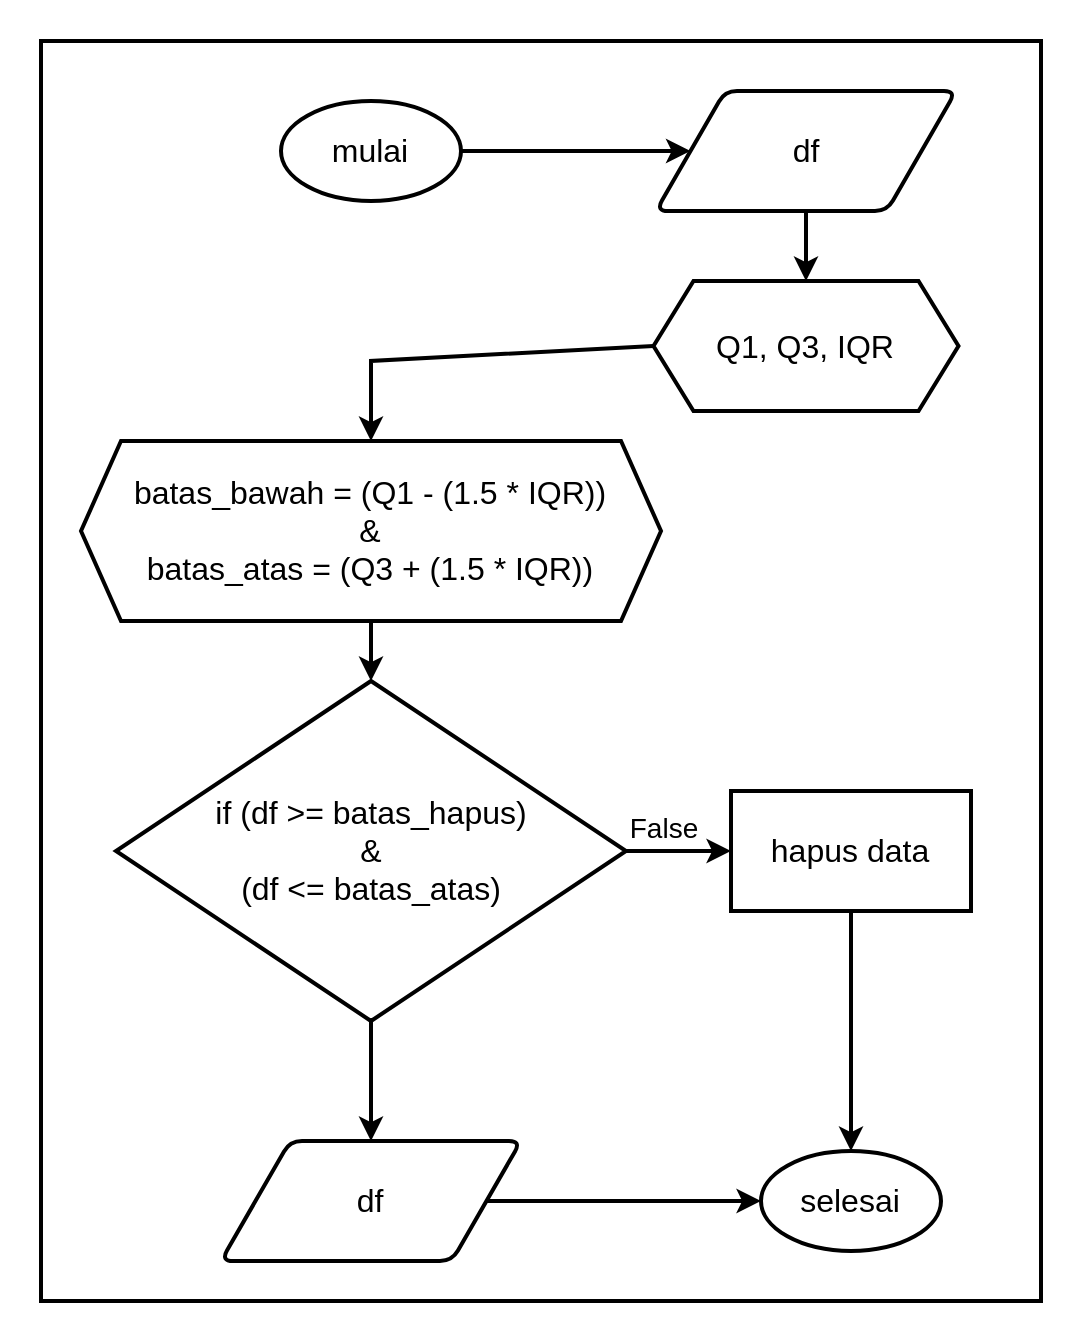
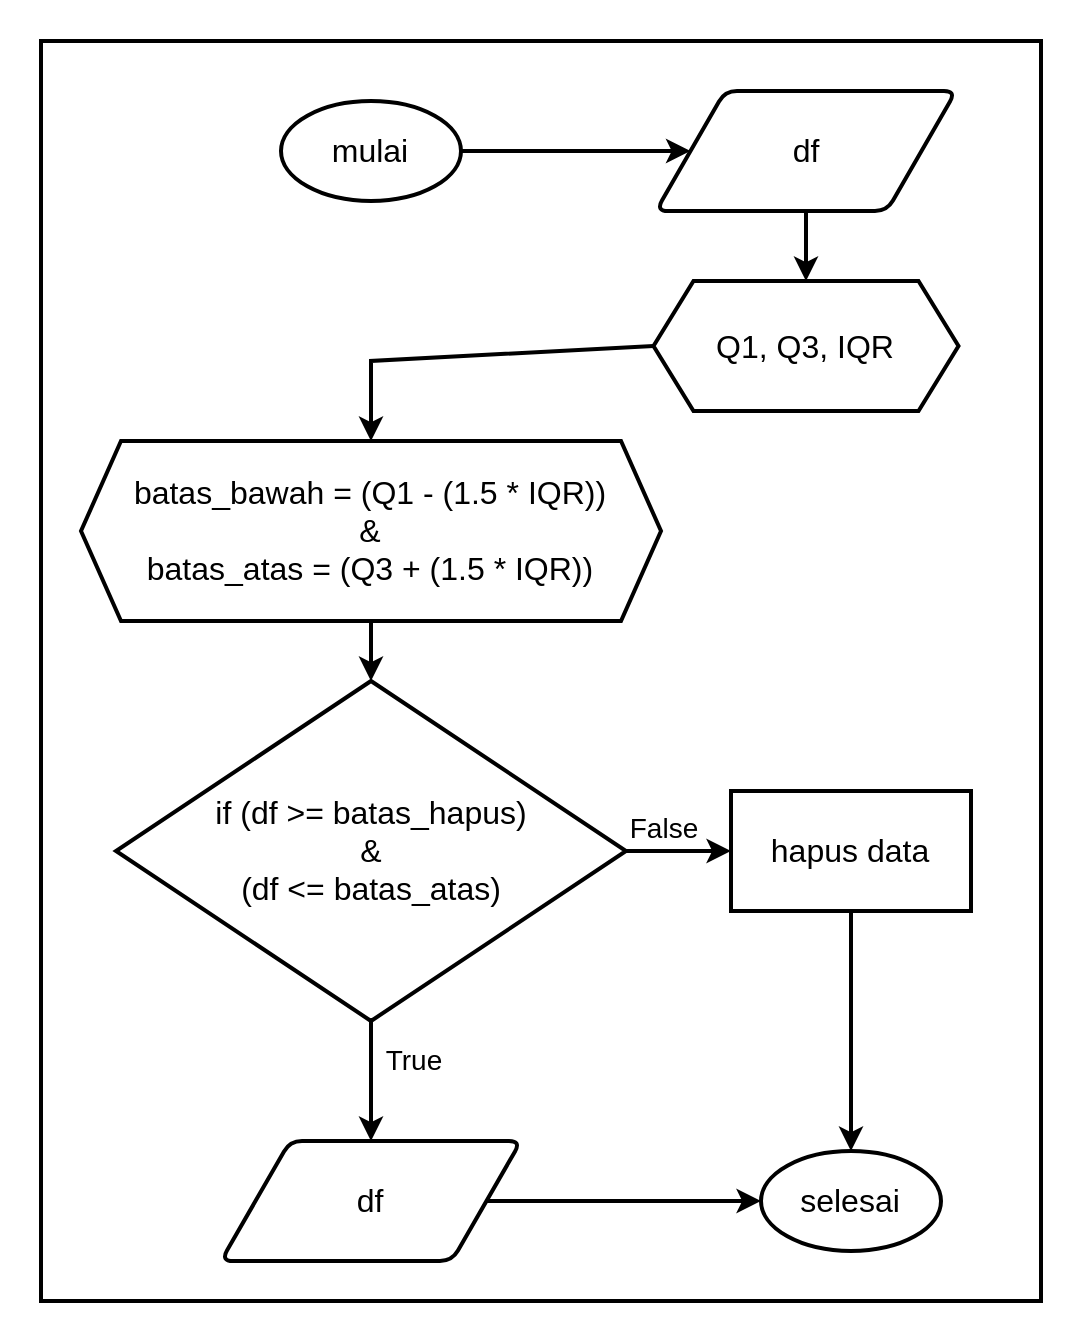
node "True": added
